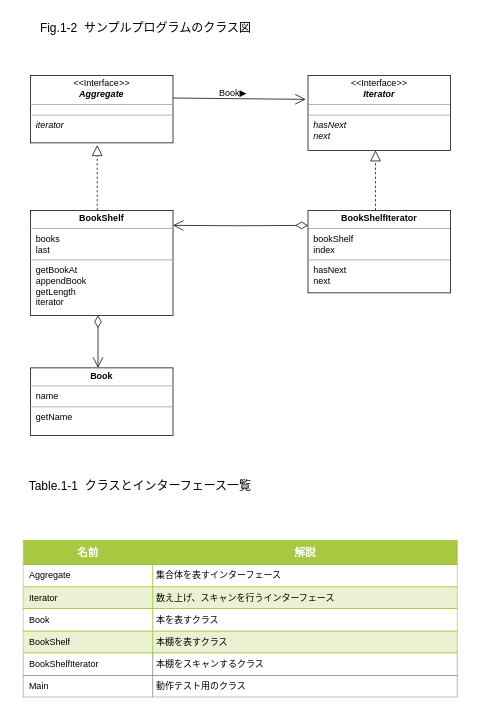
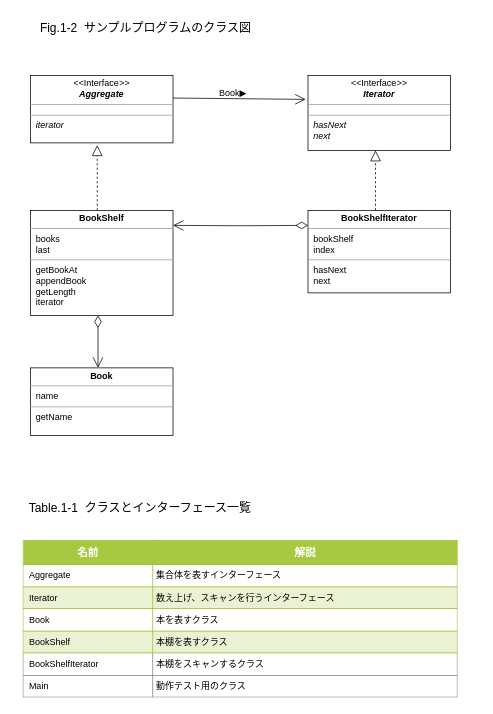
node "Table.1-1 クラスとインターフェース一覧": moved (240, 484) -> (240, 507)
